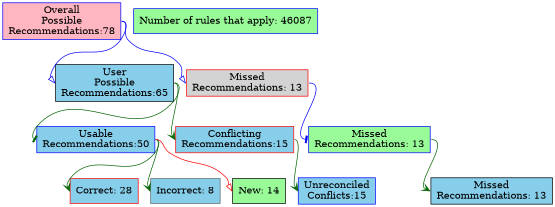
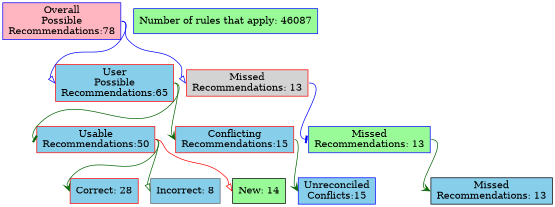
node "User Possible Recommendations:65": color black -> red
node "Usable Recommendations:50": color blue -> red
edge "Usable Recommendations:50" -> "Incorrect: 8": arrowhead vee -> onormal
